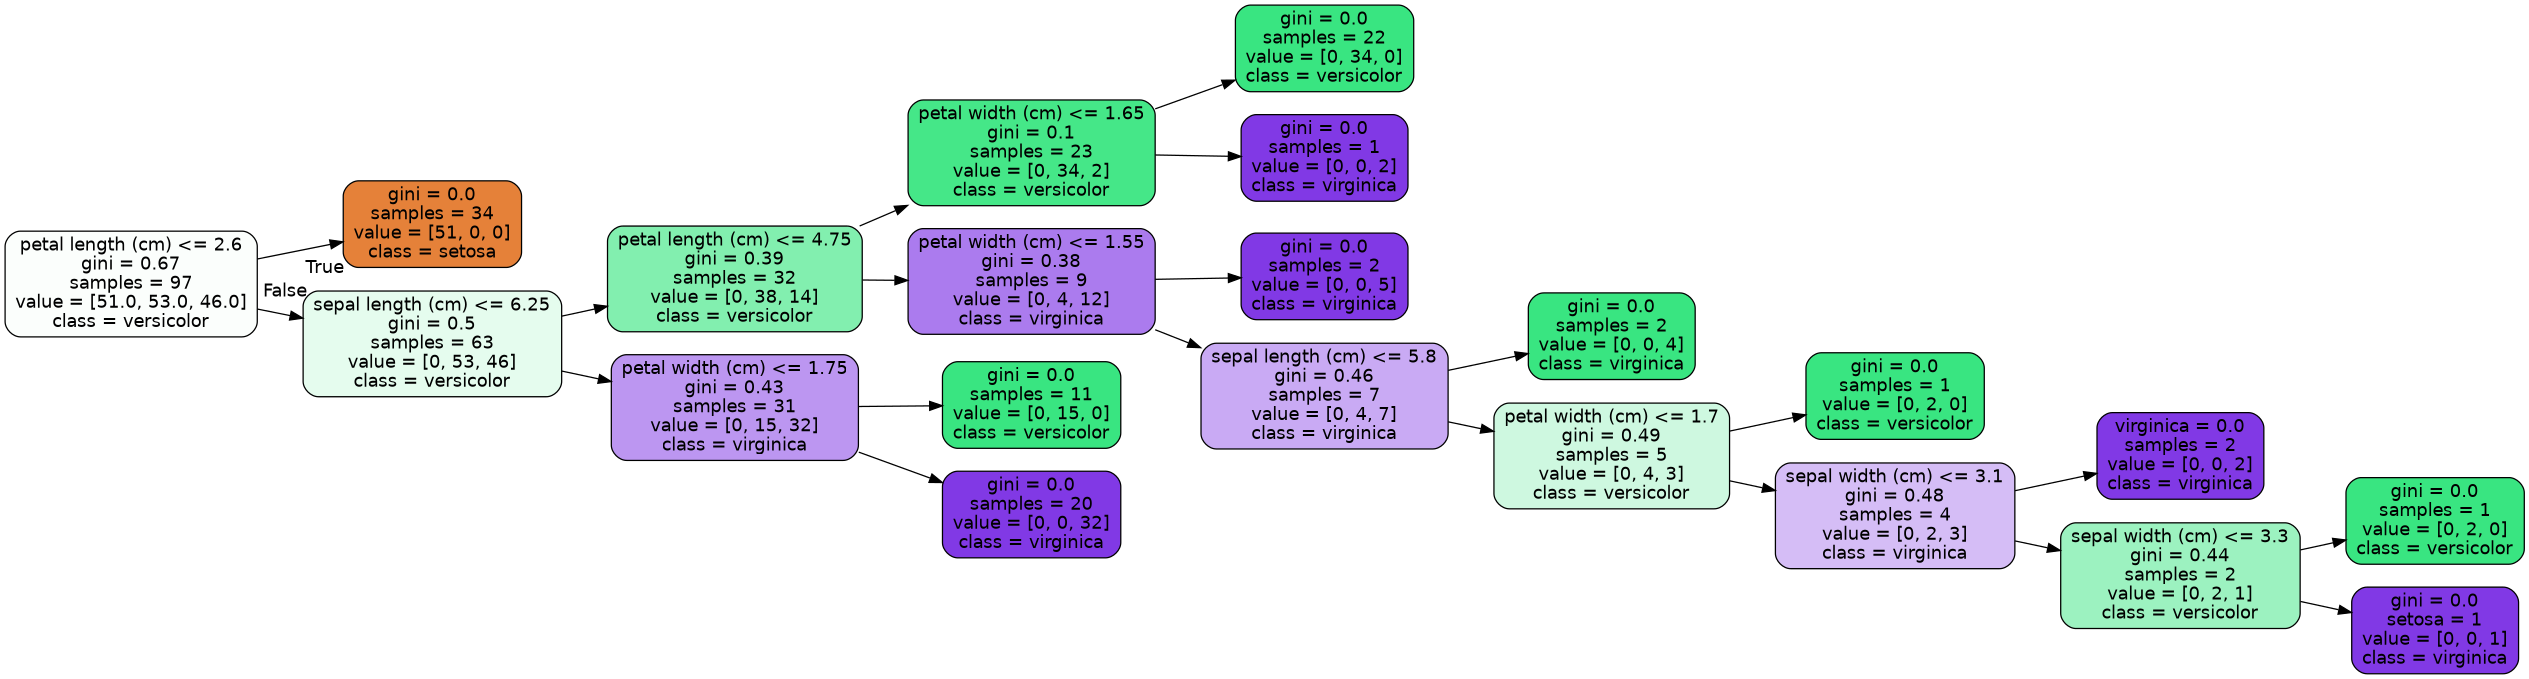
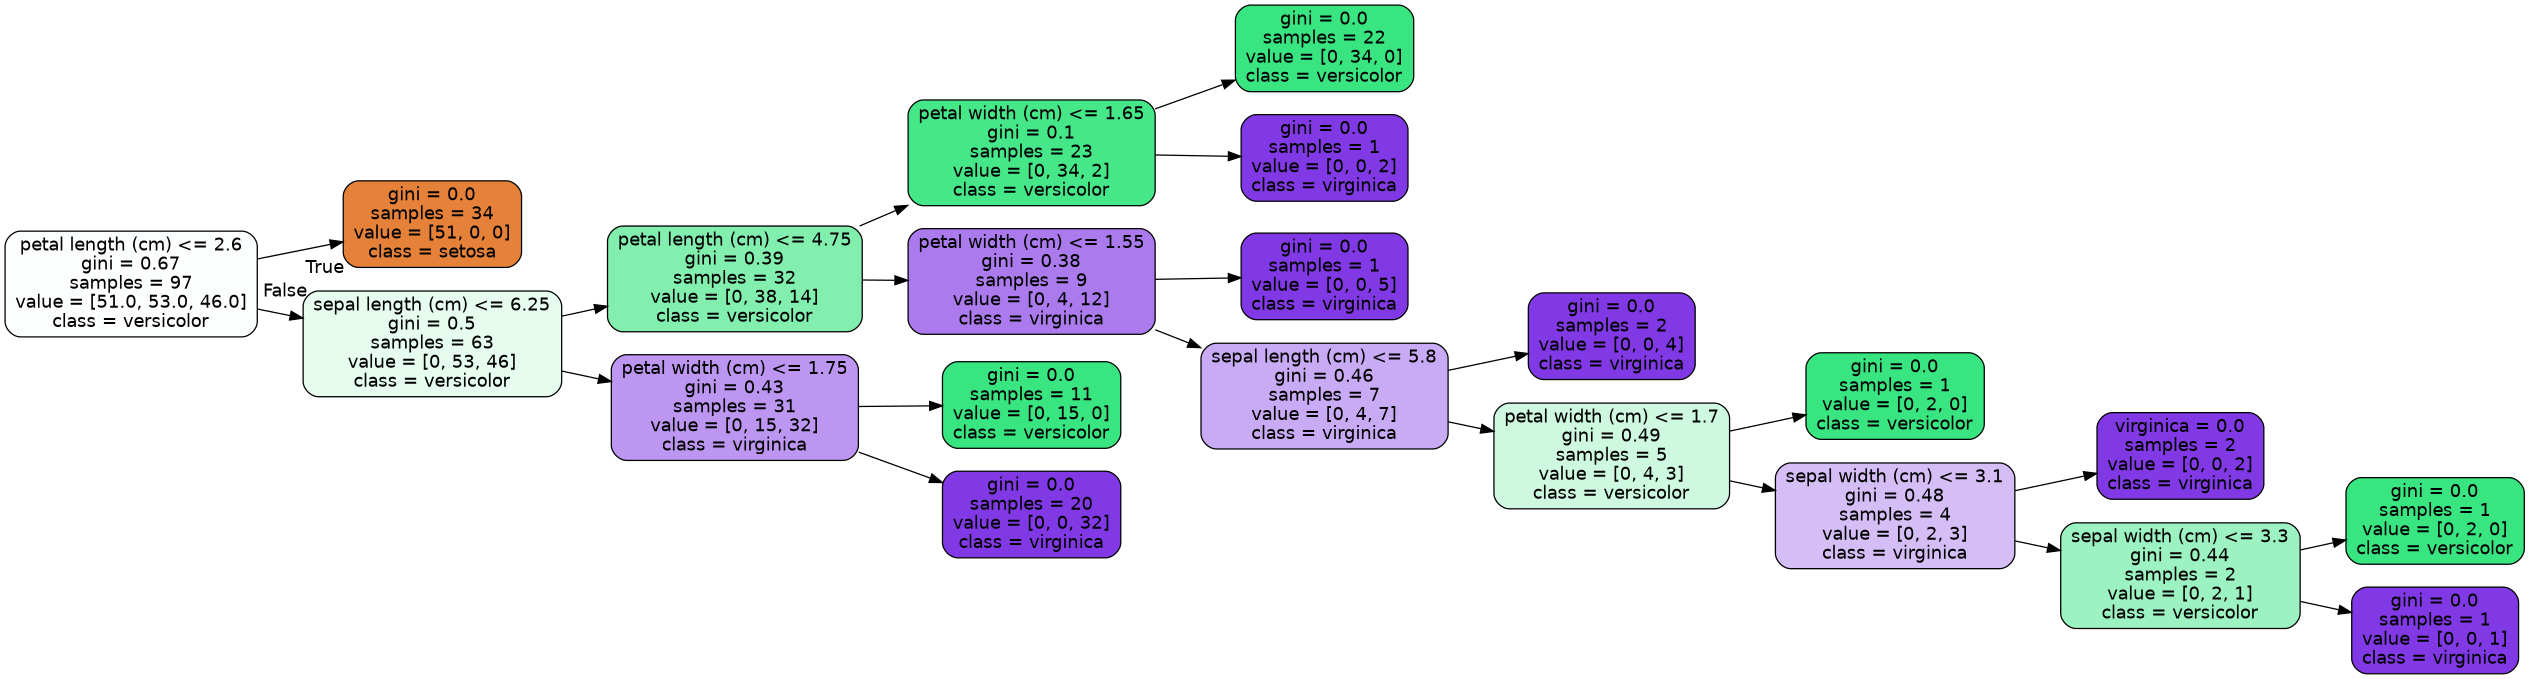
node "gini = 0.0 samples = 2 value = [0, 0, 5] class = virginica": label "gini = 0.0 samples = 2 value = [0, 0, 5] class = virginica" -> "gini = 0.0 samples = 1 value = [0, 0, 5] class = virginica"
node "gini = 0.0 samples = 2 value = [0, 0, 4] class = virginica": fillcolor #39e581 -> #8139e5
node "gini = 0.0 setosa = 1 value = [0, 0, 1] class = virginica": label "gini = 0.0 setosa = 1 value = [0, 0, 1] class = virginica" -> "gini = 0.0 samples = 1 value = [0, 0, 1] class = virginica"
